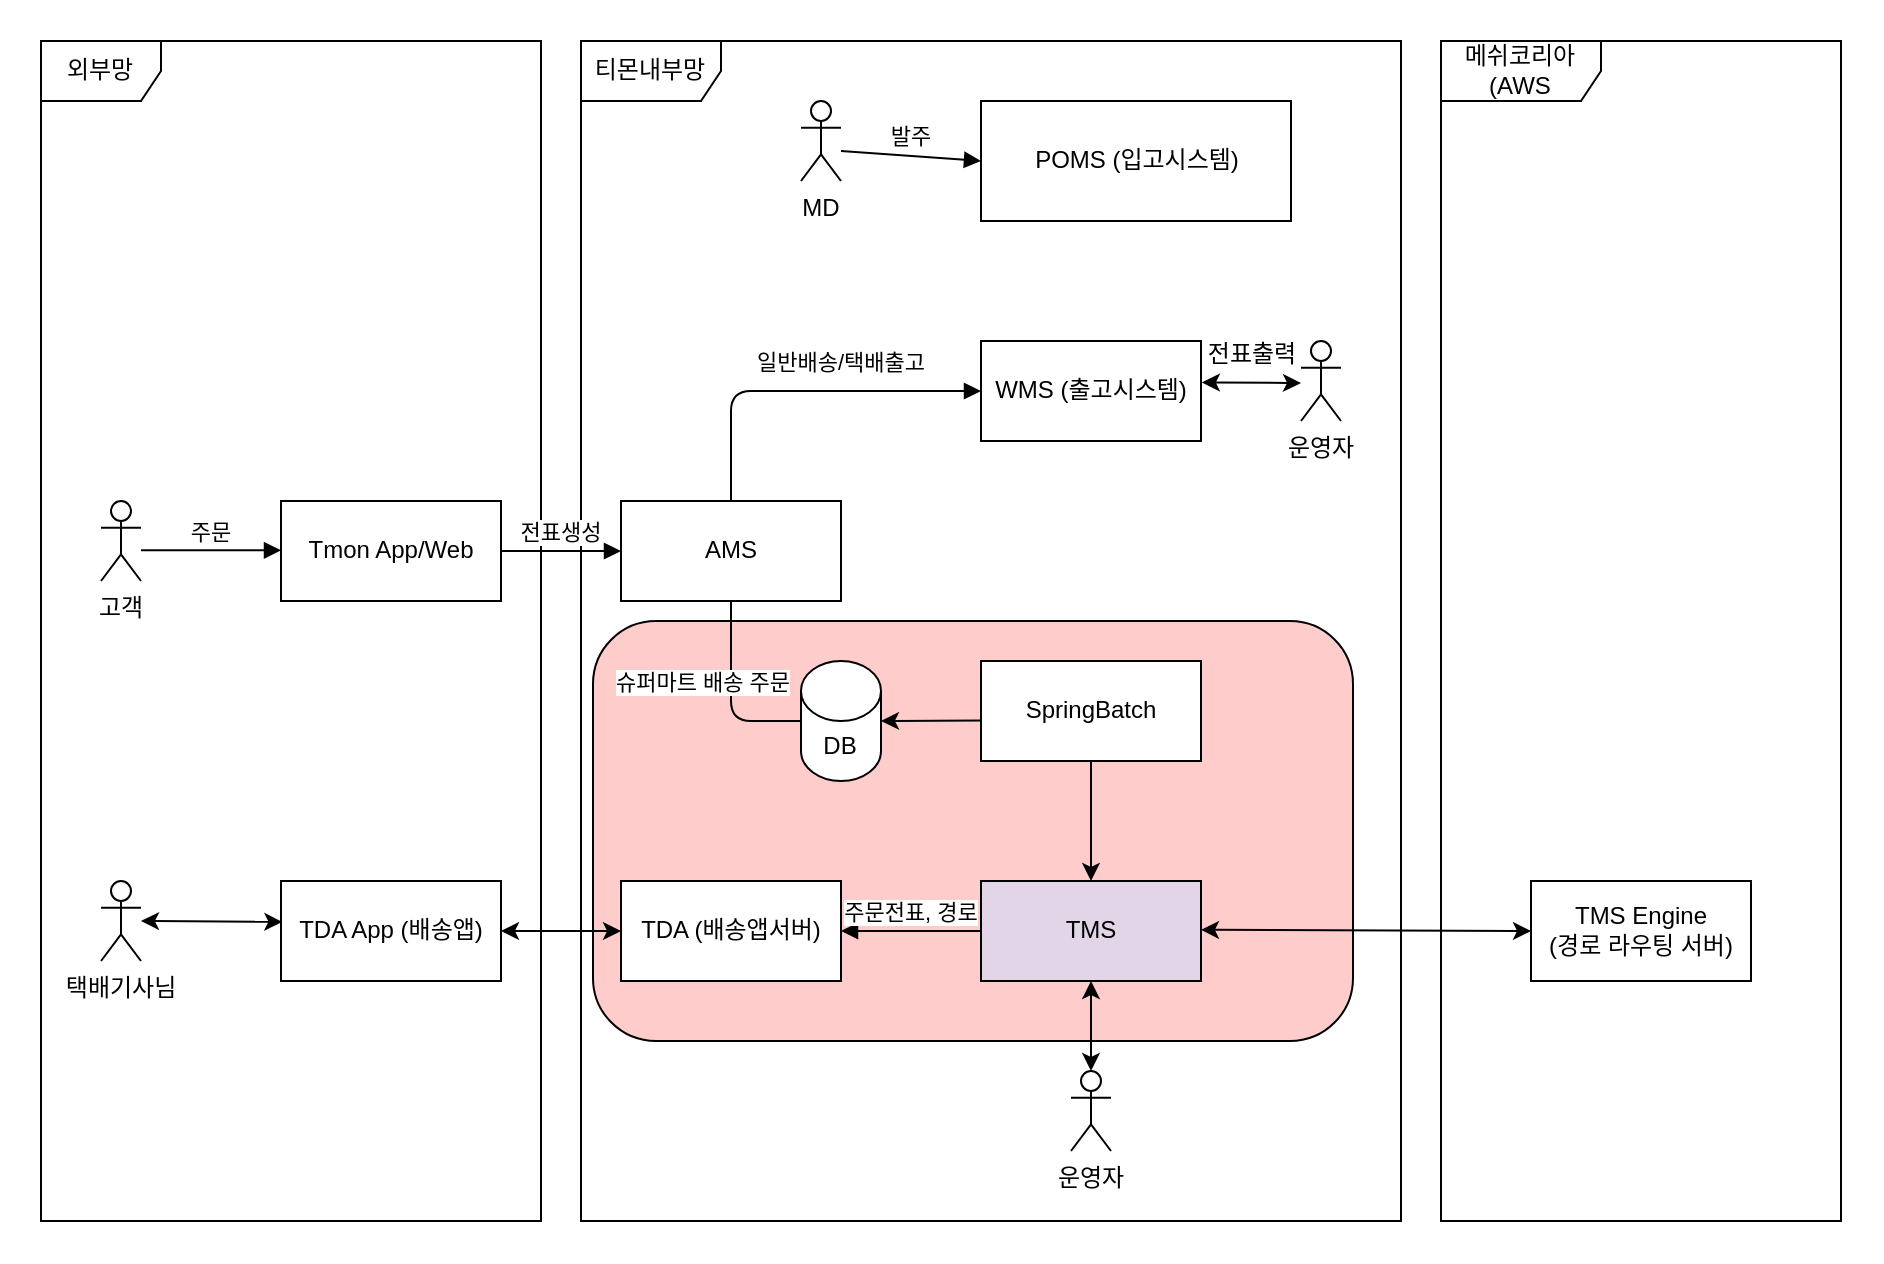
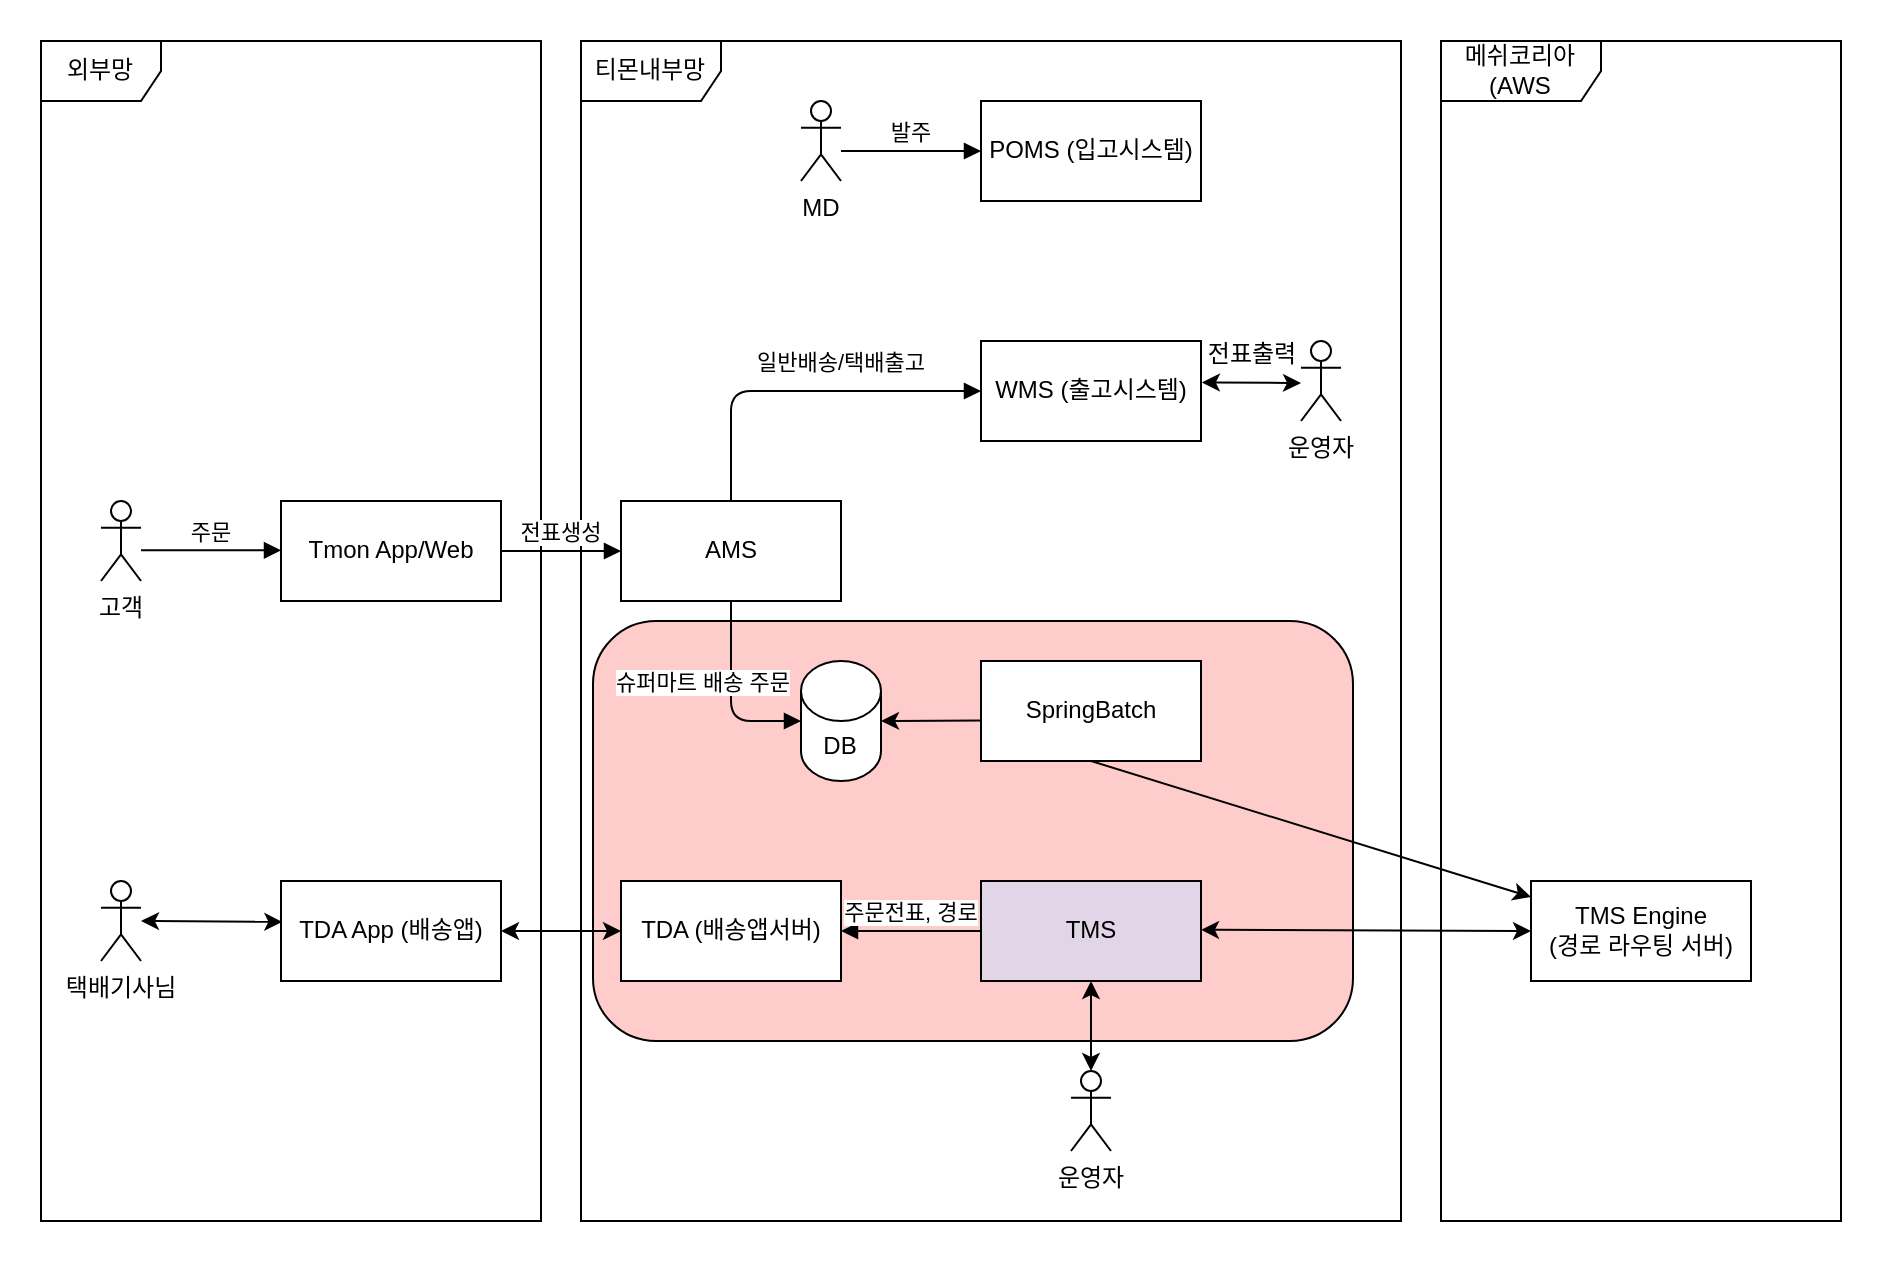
node "POMS (입고시스템)": size 310x120 -> 220x100
edge "AMS" -- "DB": arrowhead none -> block
edge "SpringBatch" -> "TMS": now "SpringBatch" -> "TMS Engine (경로 라우팅 서버)"
